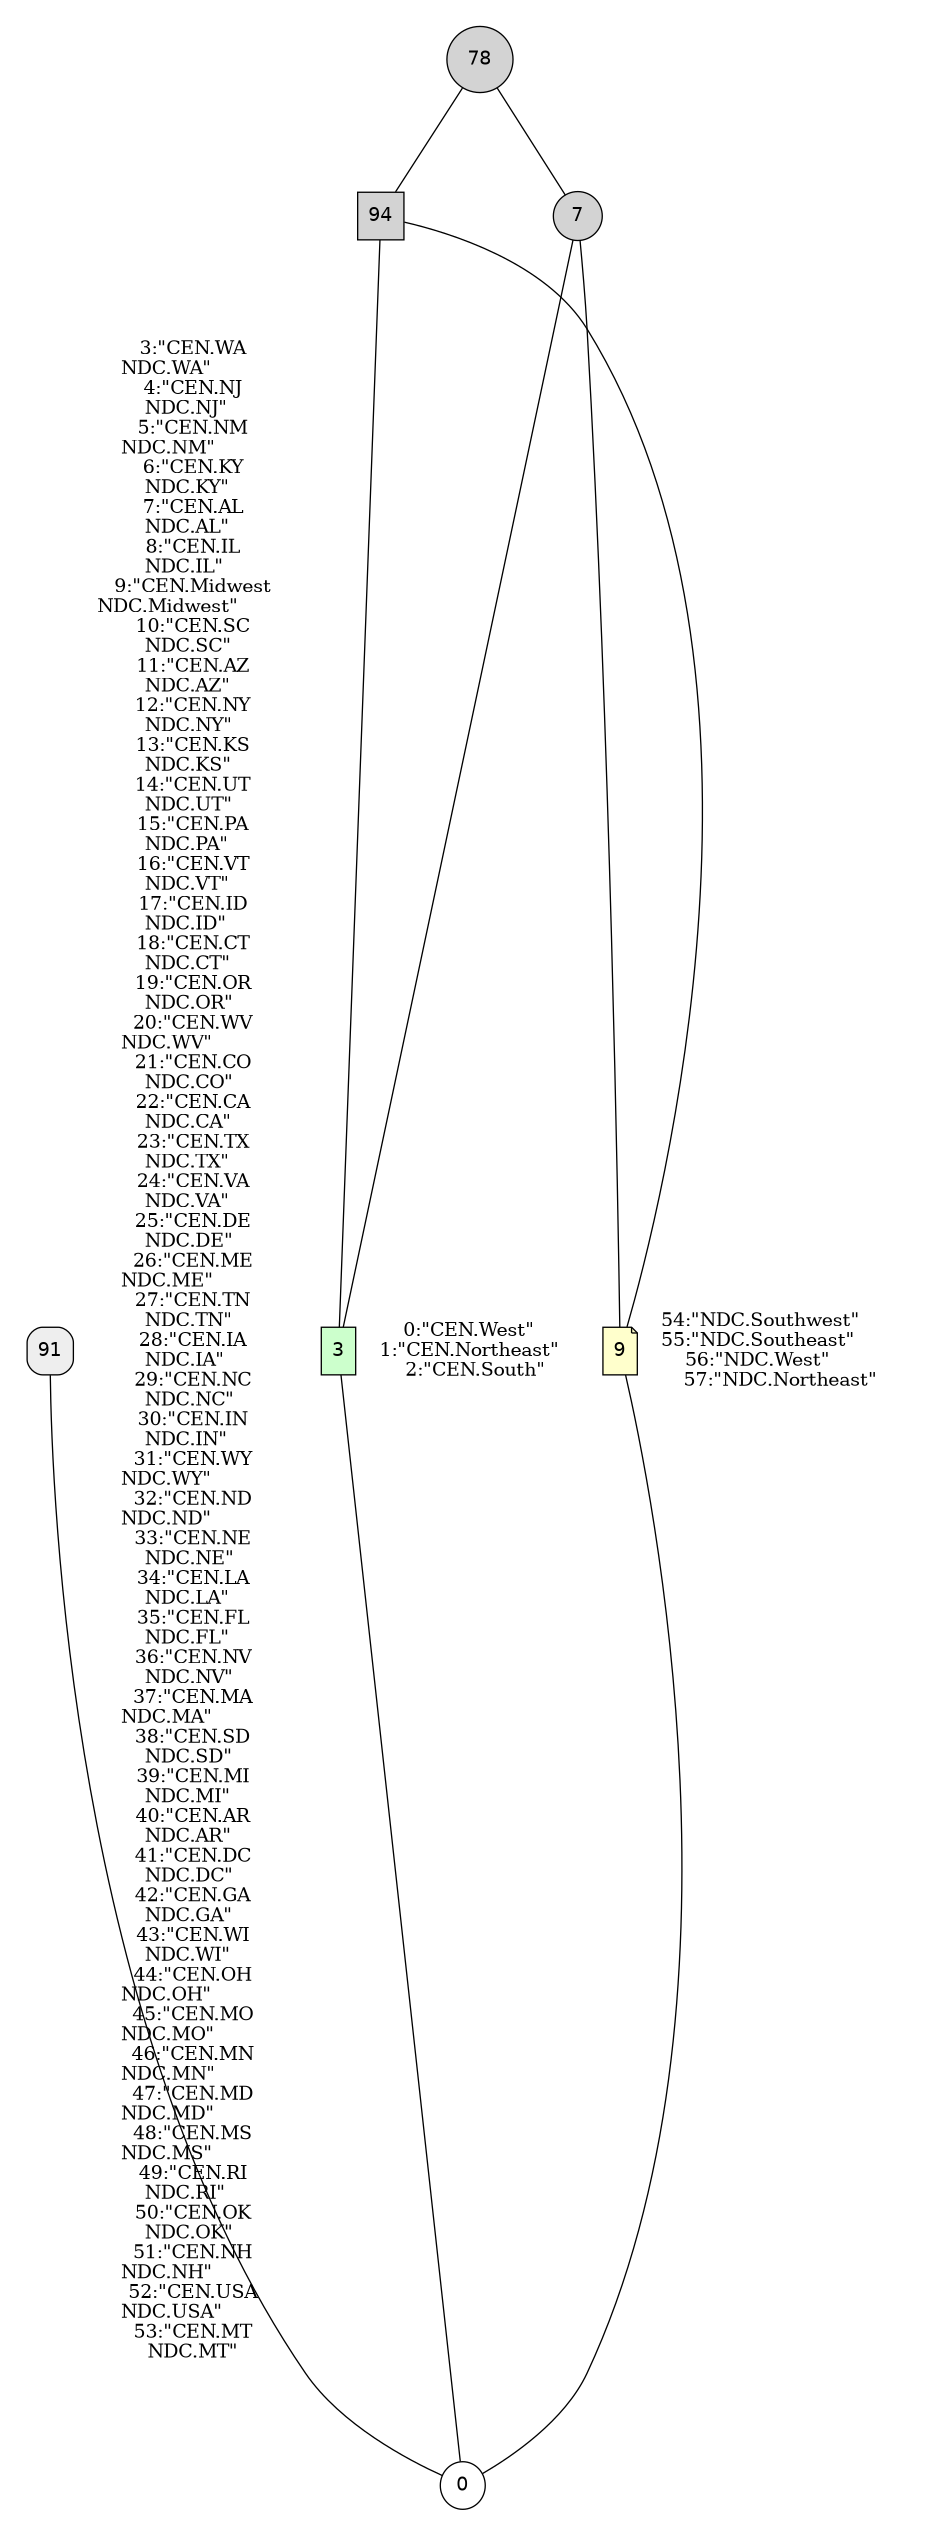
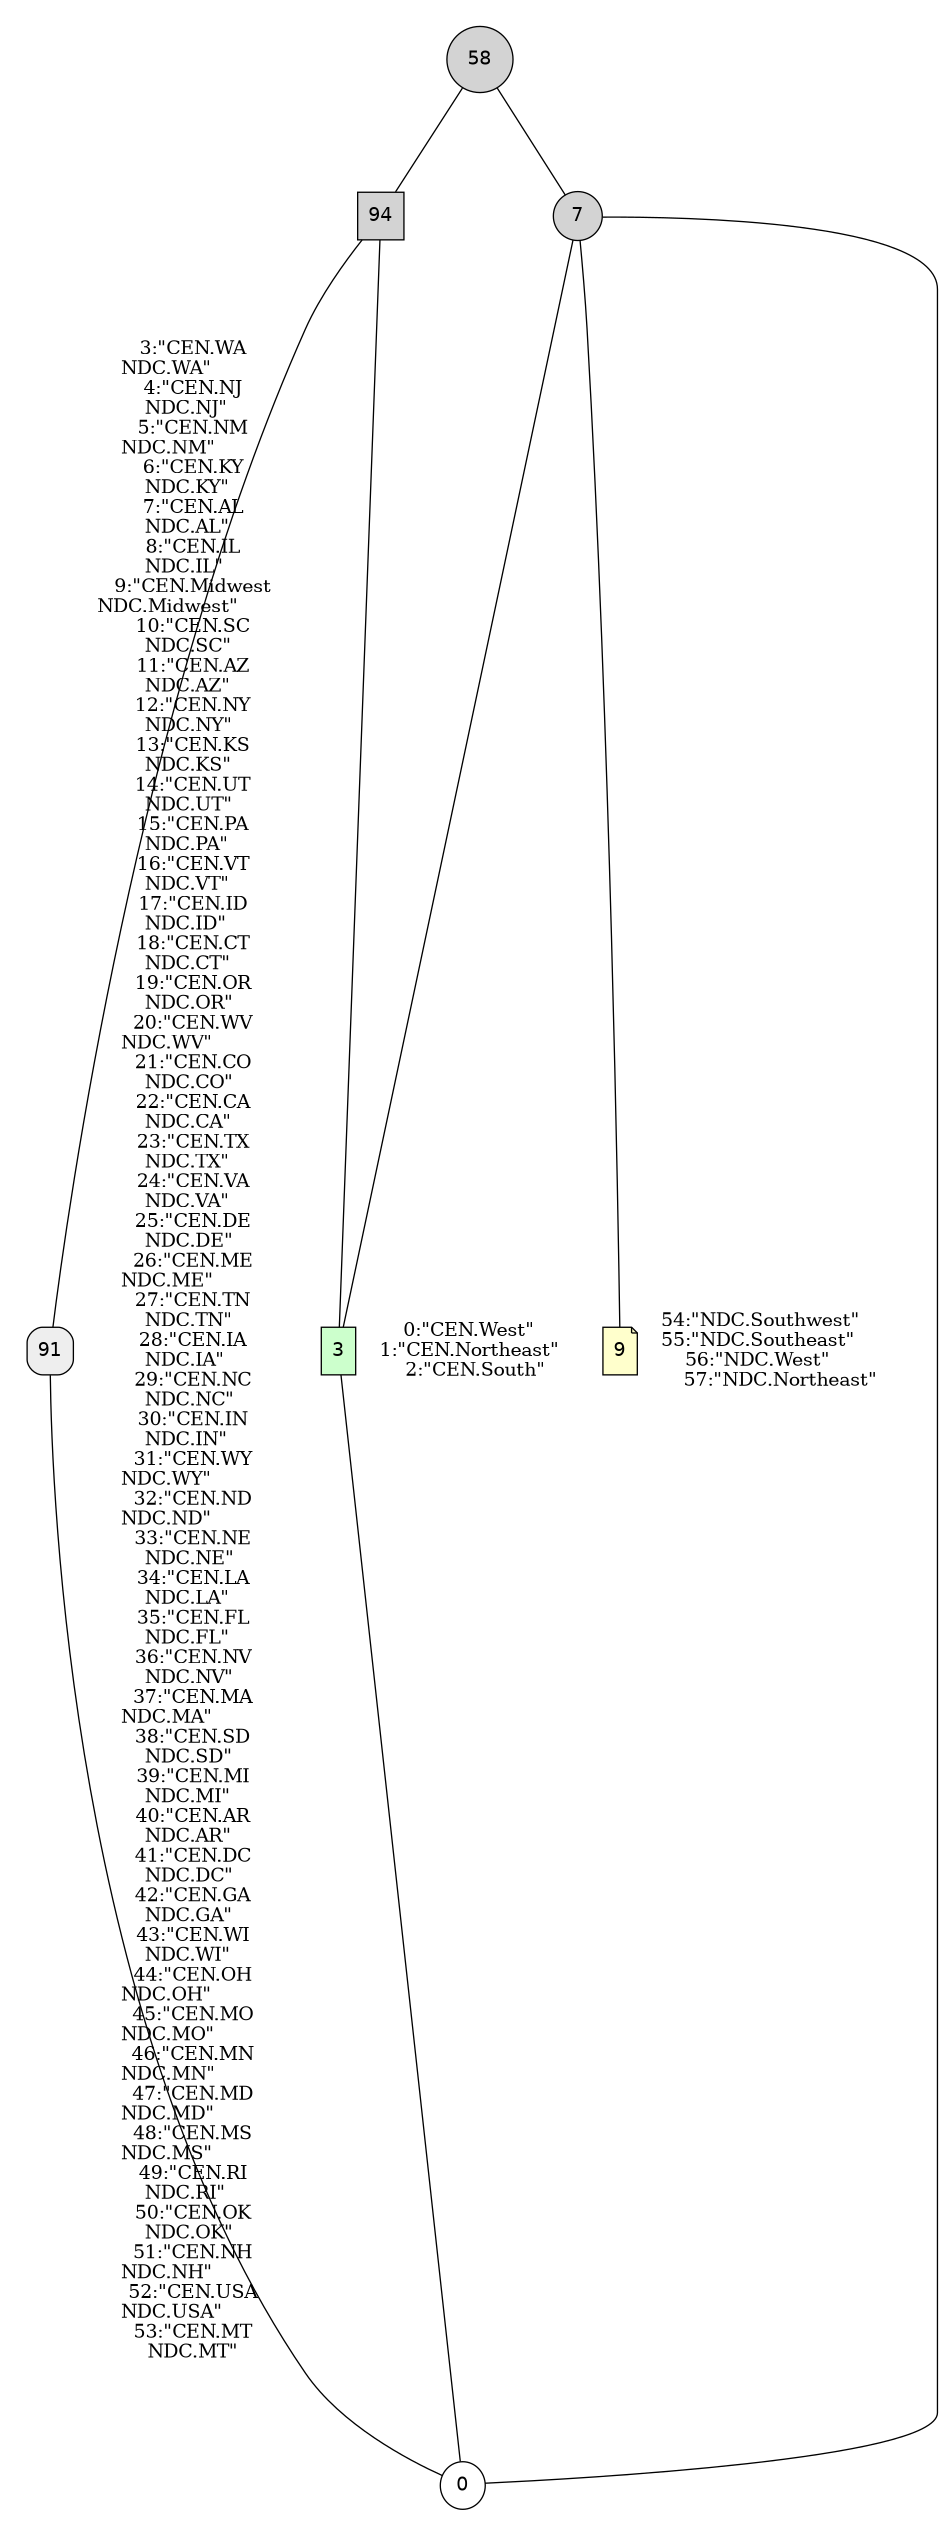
node "78": label "78" -> "58"
edge "94" -- "9": now "94" -- "91"
edge "9" -- "0": now "7" -- "0"
